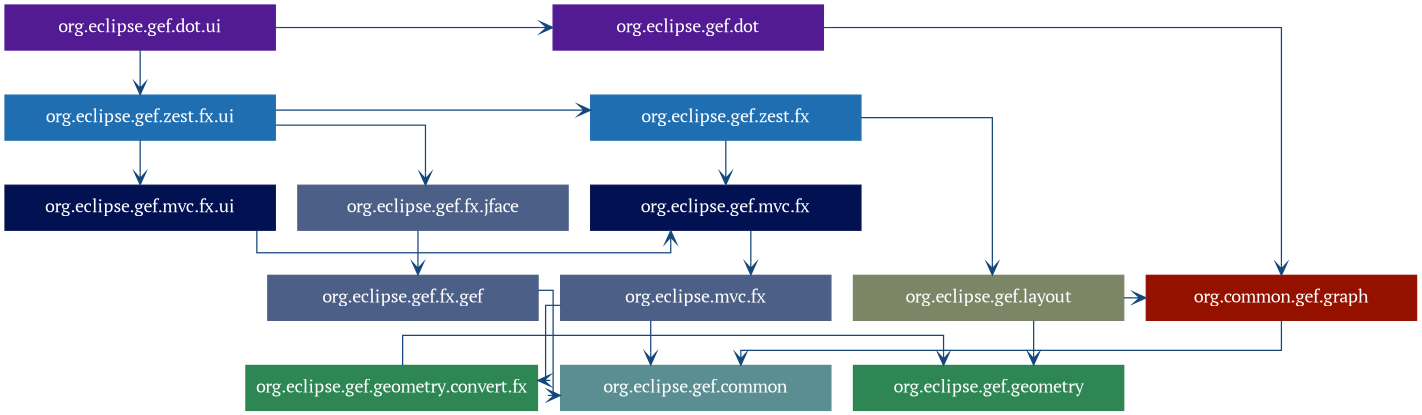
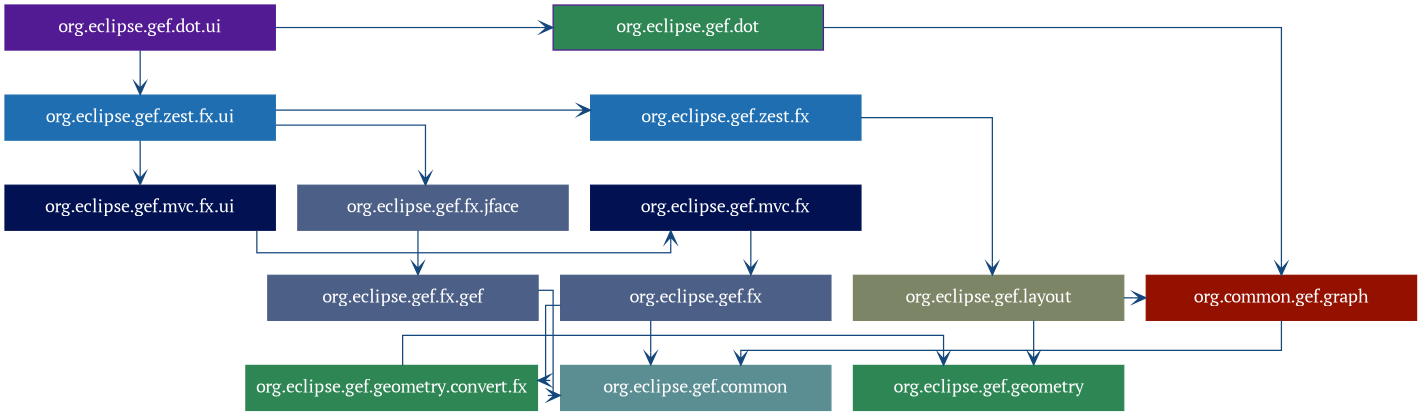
node "org.eclipse.gef.dot": fillcolor #521b93 -> #2e8654
edge "org.eclipse.gef.zest.fx" -> "org.eclipse.gef.mvc.fx": removed
node "org.eclipse.mvc.fx": label "org.eclipse.mvc.fx" -> "org.eclipse.gef.fx"
